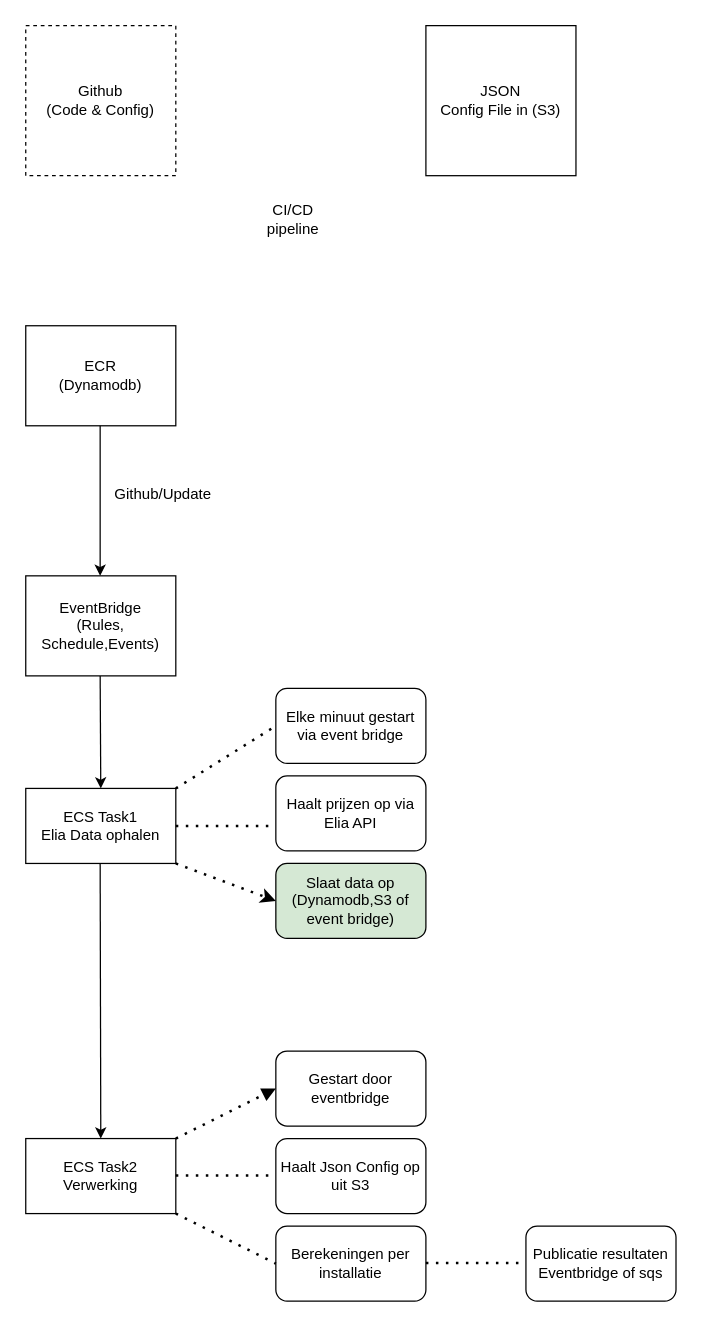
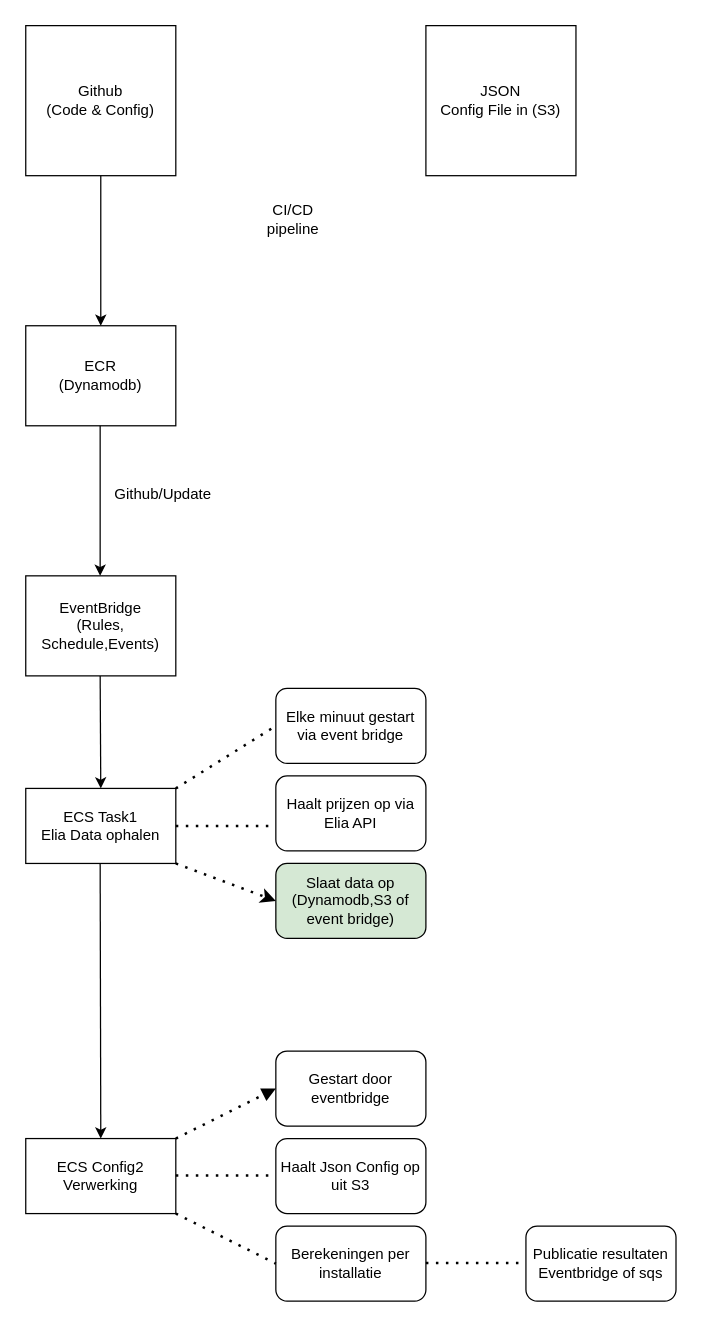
node "Github (Code & Config)": style dashed -> solid
edge "Github (Code & Config)" -> "ECR (Dynamodb)": added
node "ECS Task2 Verwerking": label "ECS Task2 Verwerking" -> "ECS Config2 Verwerking"
